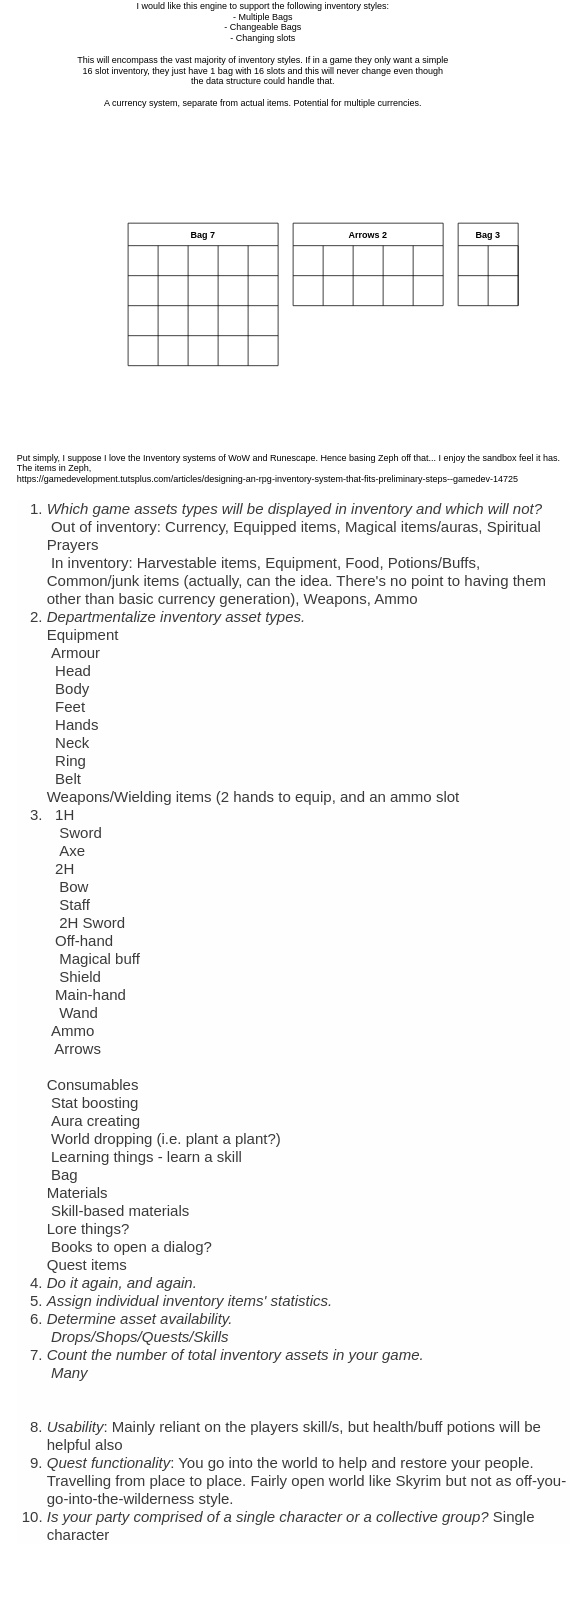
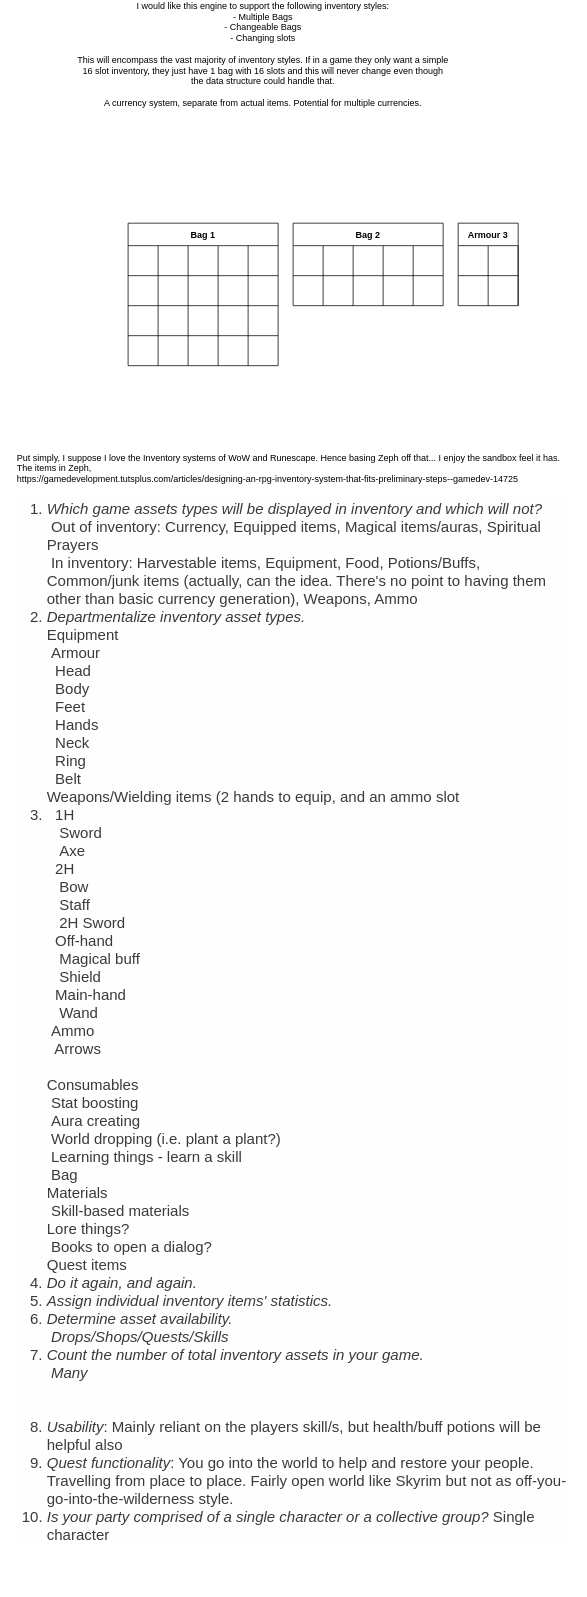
node "Bag 7": label "Bag 7" -> "Bag 1"
node "Arrows 2": label "Arrows 2" -> "Bag 2"
node "Bag 3": label "Bag 3" -> "Armour 3"
